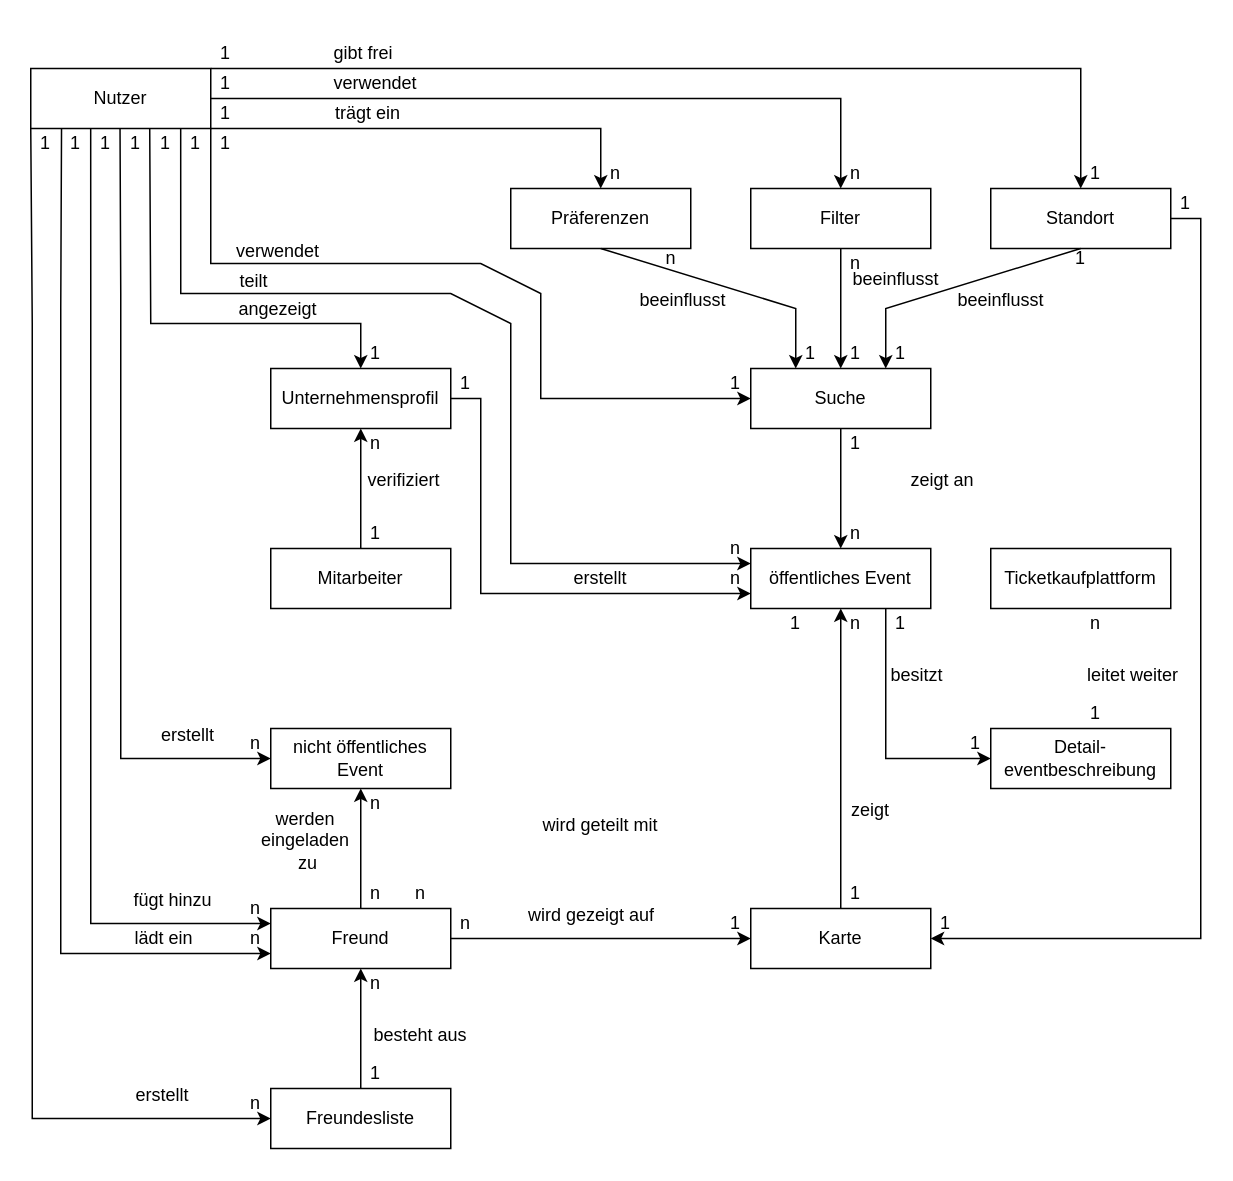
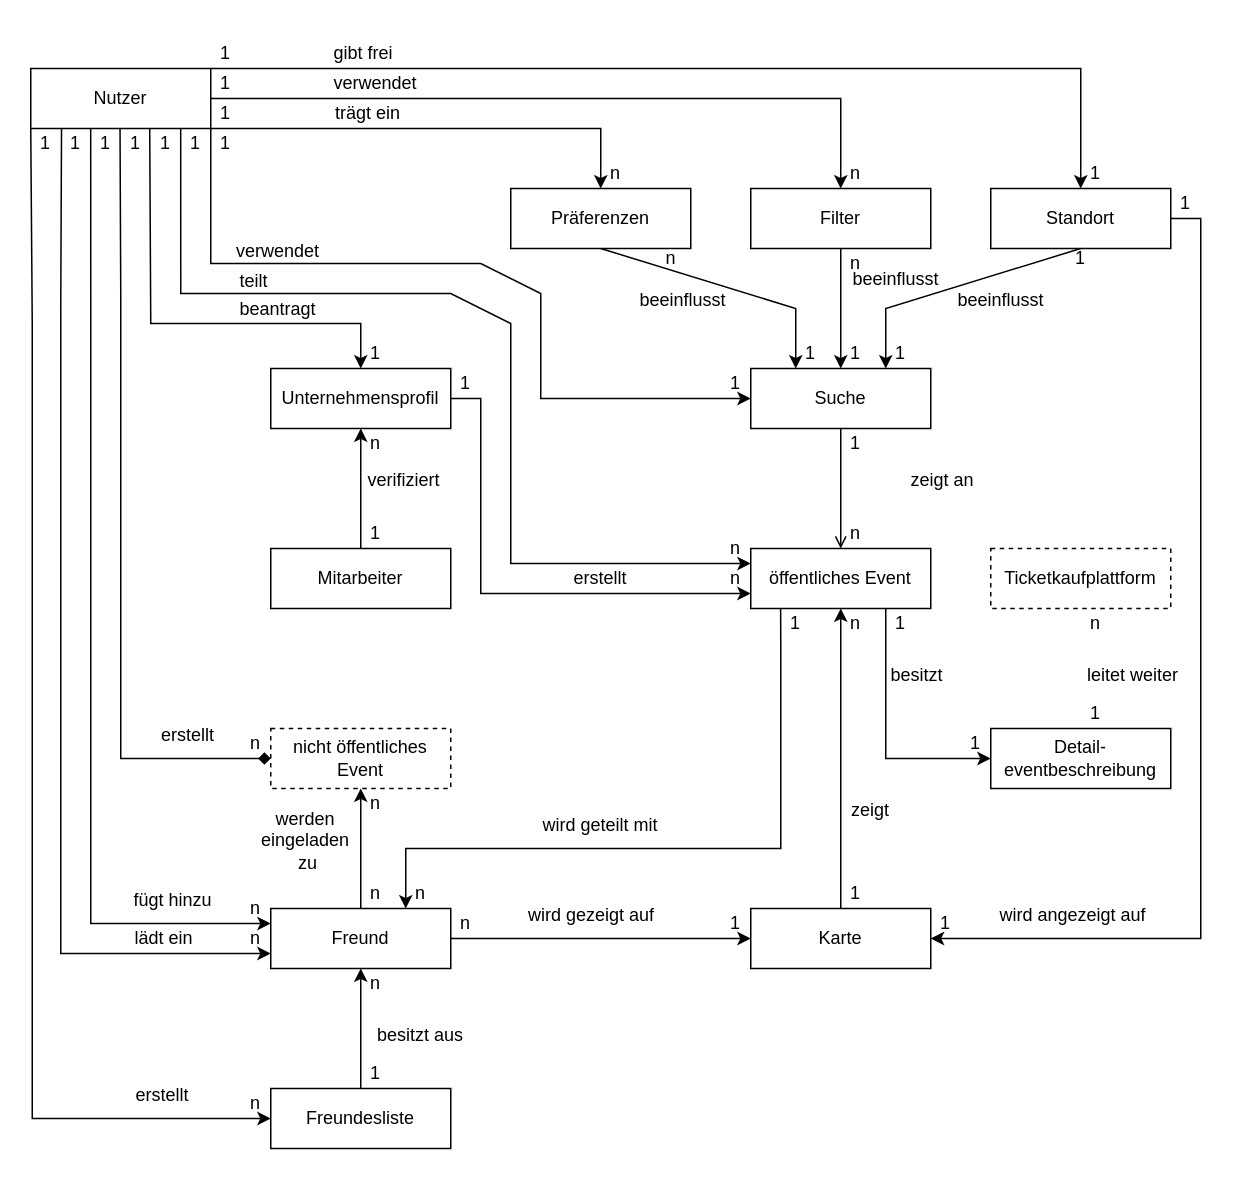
node "angezeigt": label "angezeigt" -> "beantragt"
edge "Suche" -> "öffentliches Event": arrowhead classic -> open
node "Ticketkaufplattform": style solid -> dashed
edge "Nutzer" -> "nicht öffentliches Event": arrowhead classic -> diamond
node "nicht öffentliches Event": style solid -> dashed
edge "öffentliches Event" -> "Freund": added
node "wird angezeigt auf": added
node "besteht aus": label "besteht aus" -> "besitzt aus"
